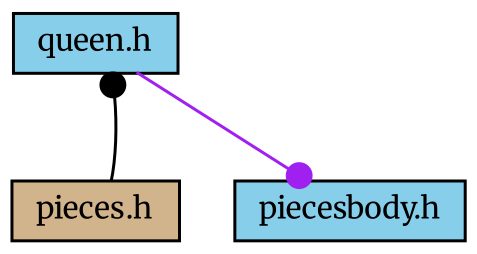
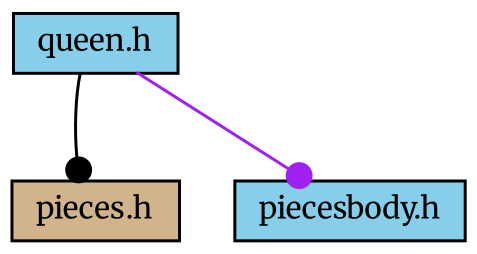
edge "pieces.h" -> "queen.h": reversed
